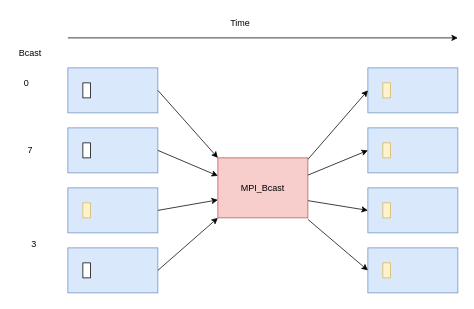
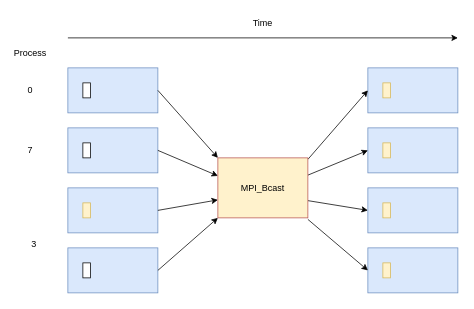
node "Time": moved (240, 23) -> (263, 23)
node "Bcast": label "Bcast" -> "Process"
node "0": moved (27, 83) -> (30, 90)
node "MPI_Bcast": fillcolor #f8cecc -> #fff2cc
